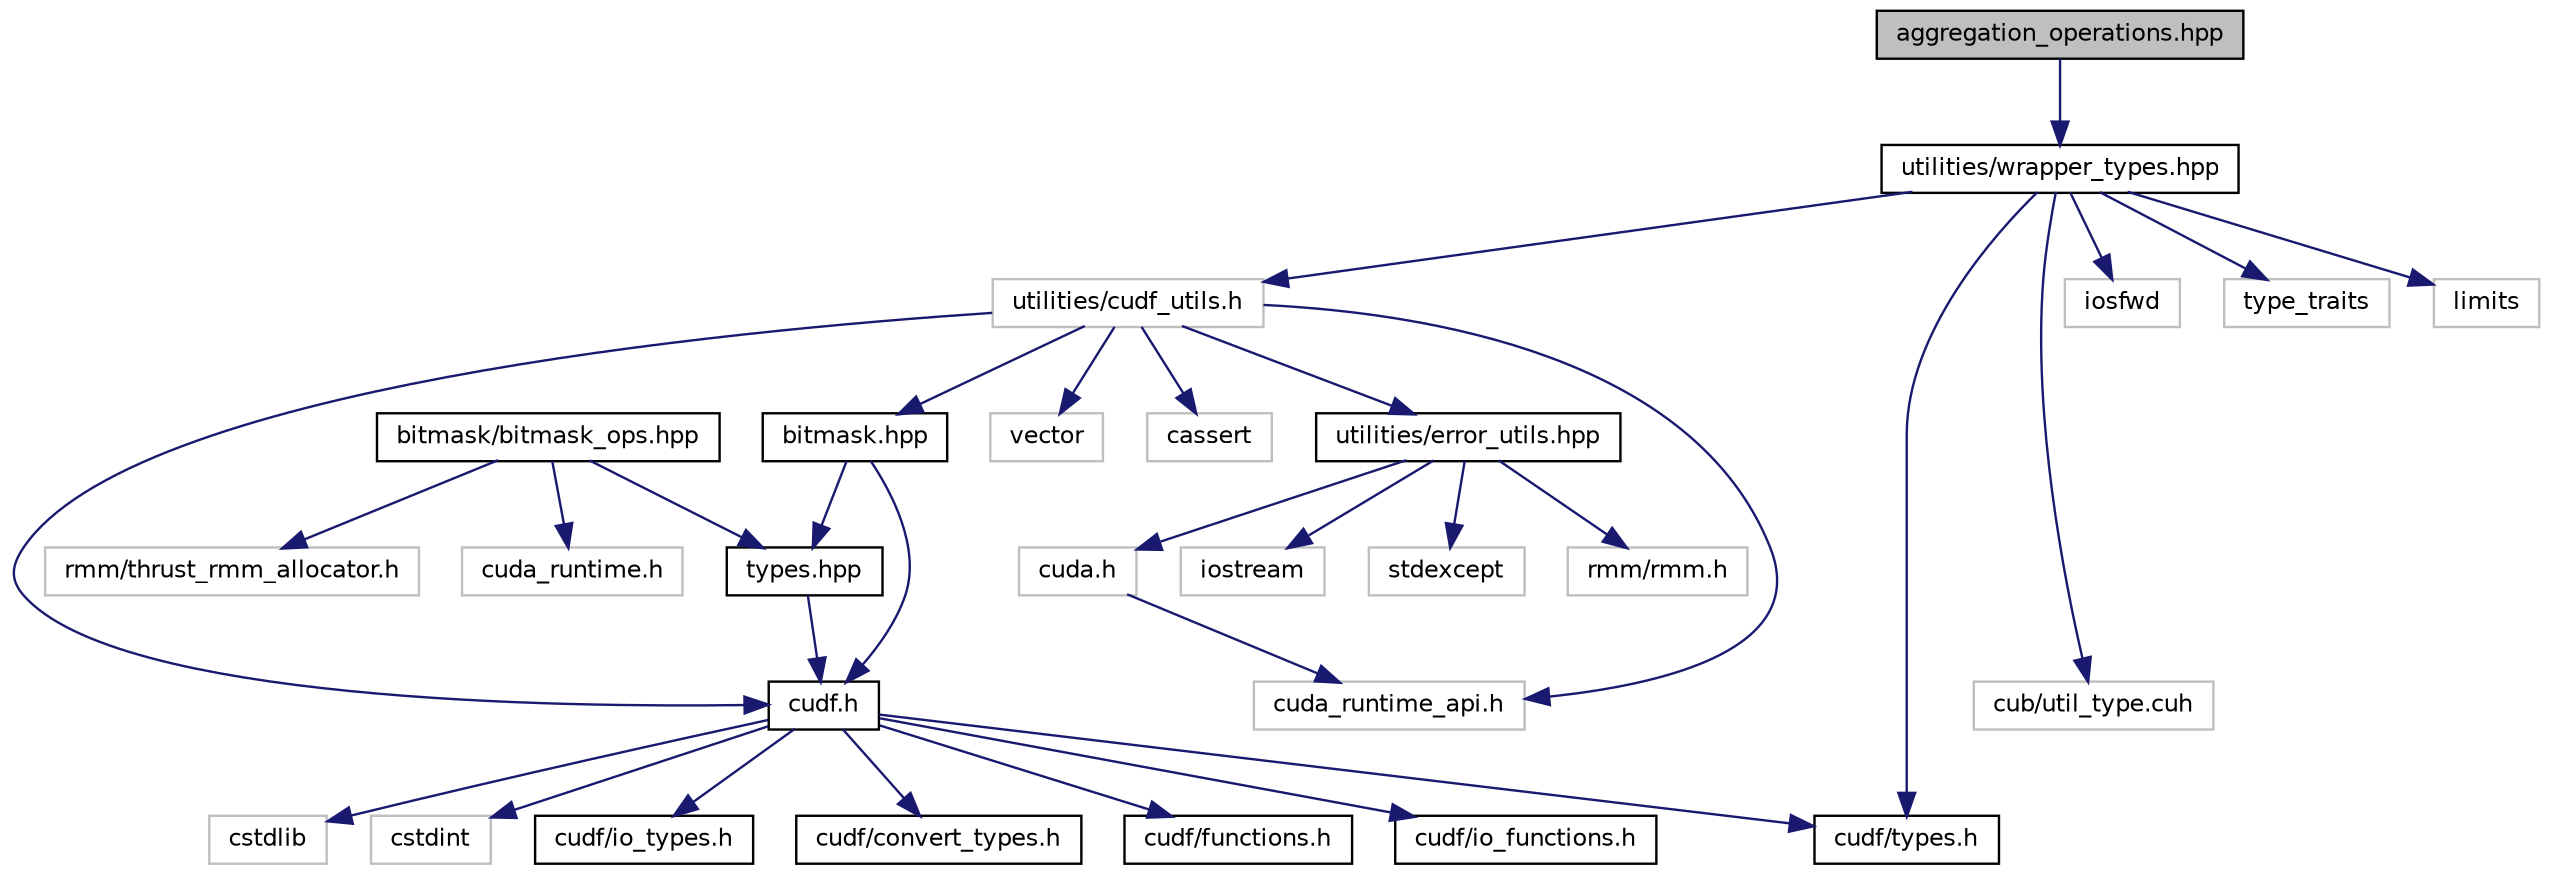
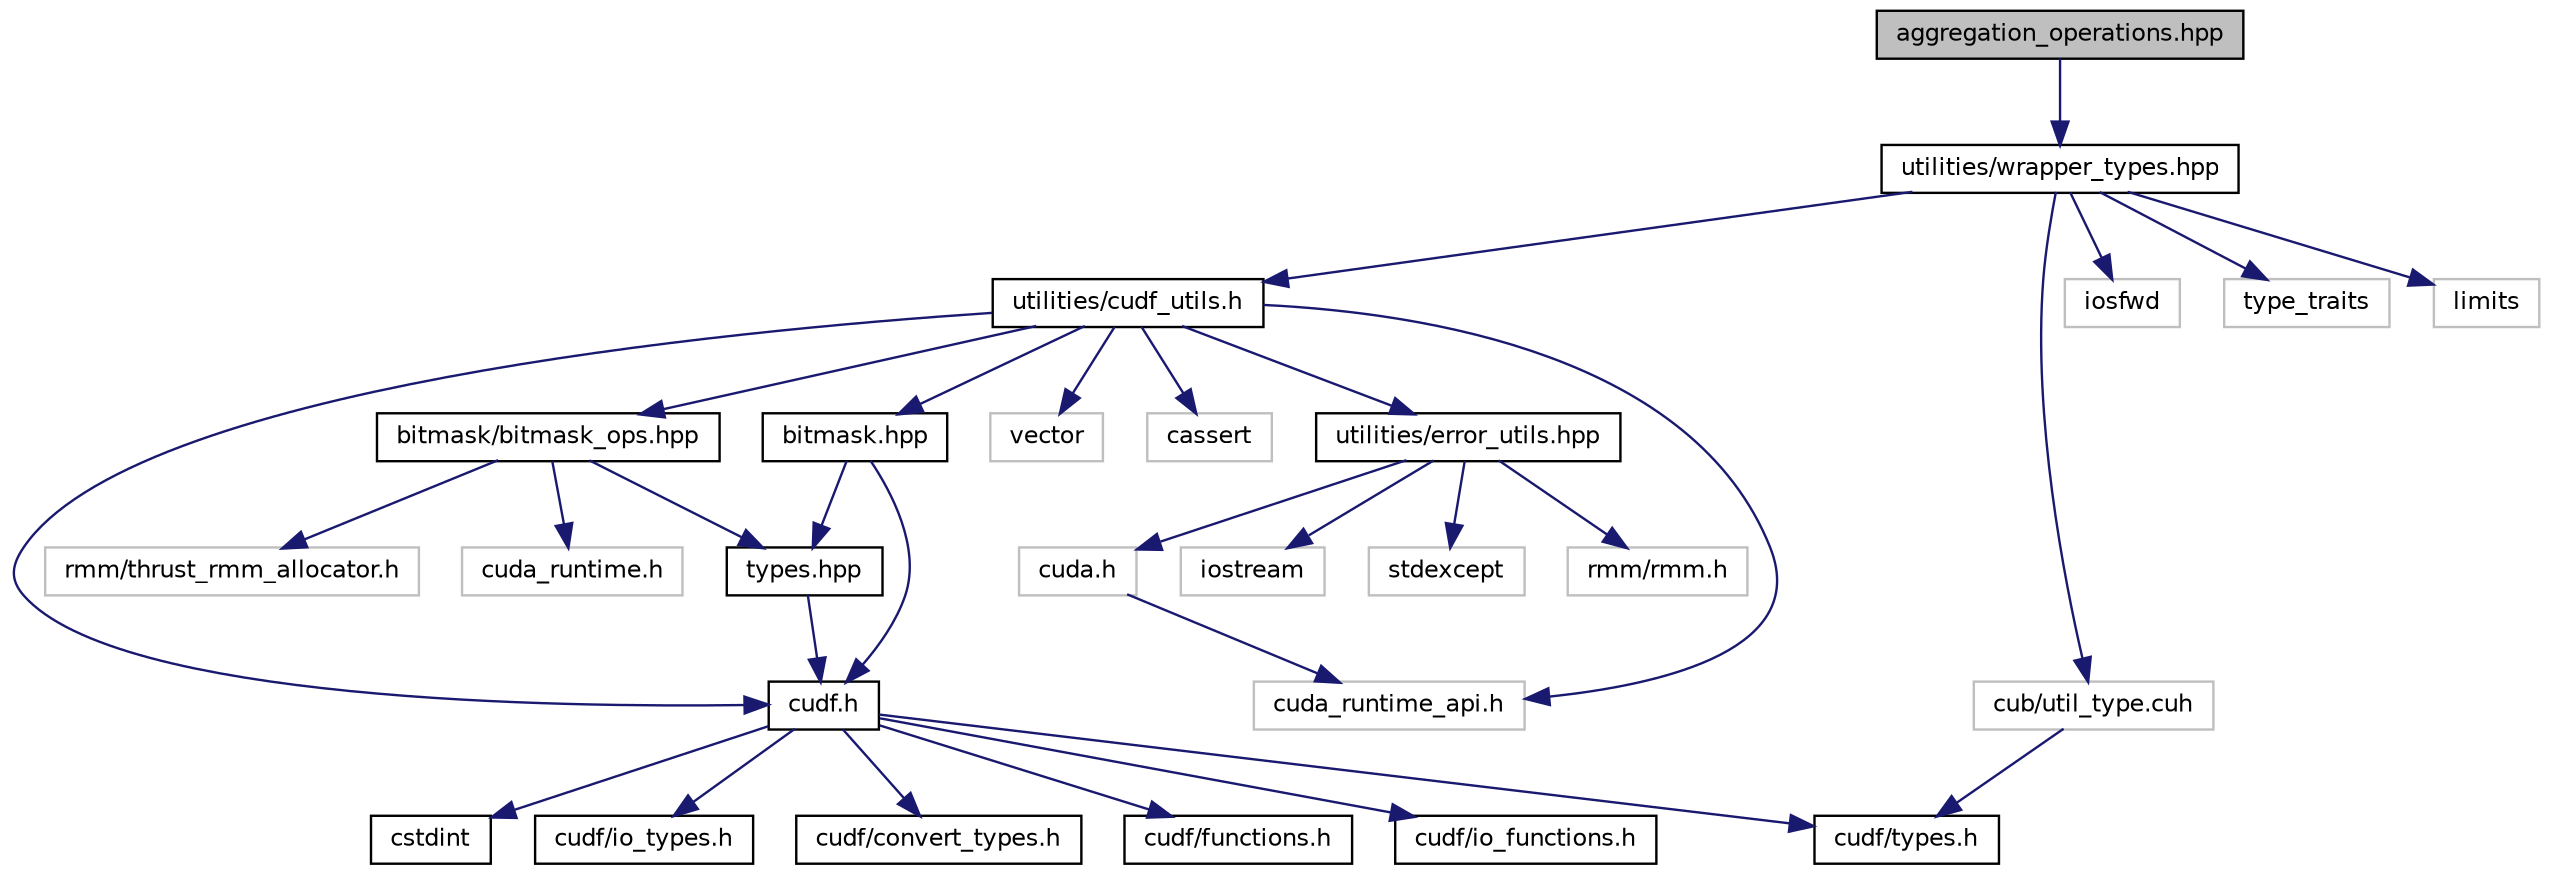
node "utilities/cudf_utils.h": color grey75 -> black
edge "utilities/cudf_utils.h" -> "bitmask/bitmask_ops.hpp": added
edge "utilities/wrapper_types.hpp" -> "cudf/types.h": now "cub/util_type.cuh" -> "cudf/types.h"
node "cstdlib": removed
node "cstdint": color grey75 -> black
